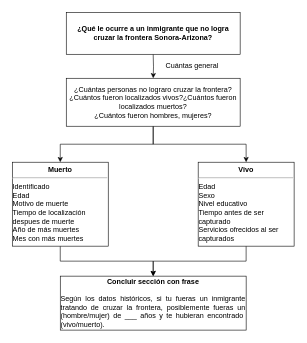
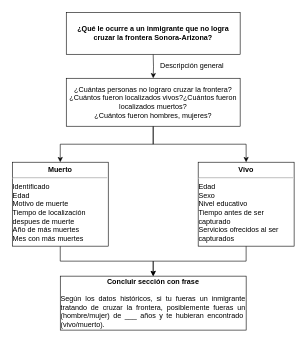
node "Cuántas general": label "Cuántas general" -> "Descripción general"
